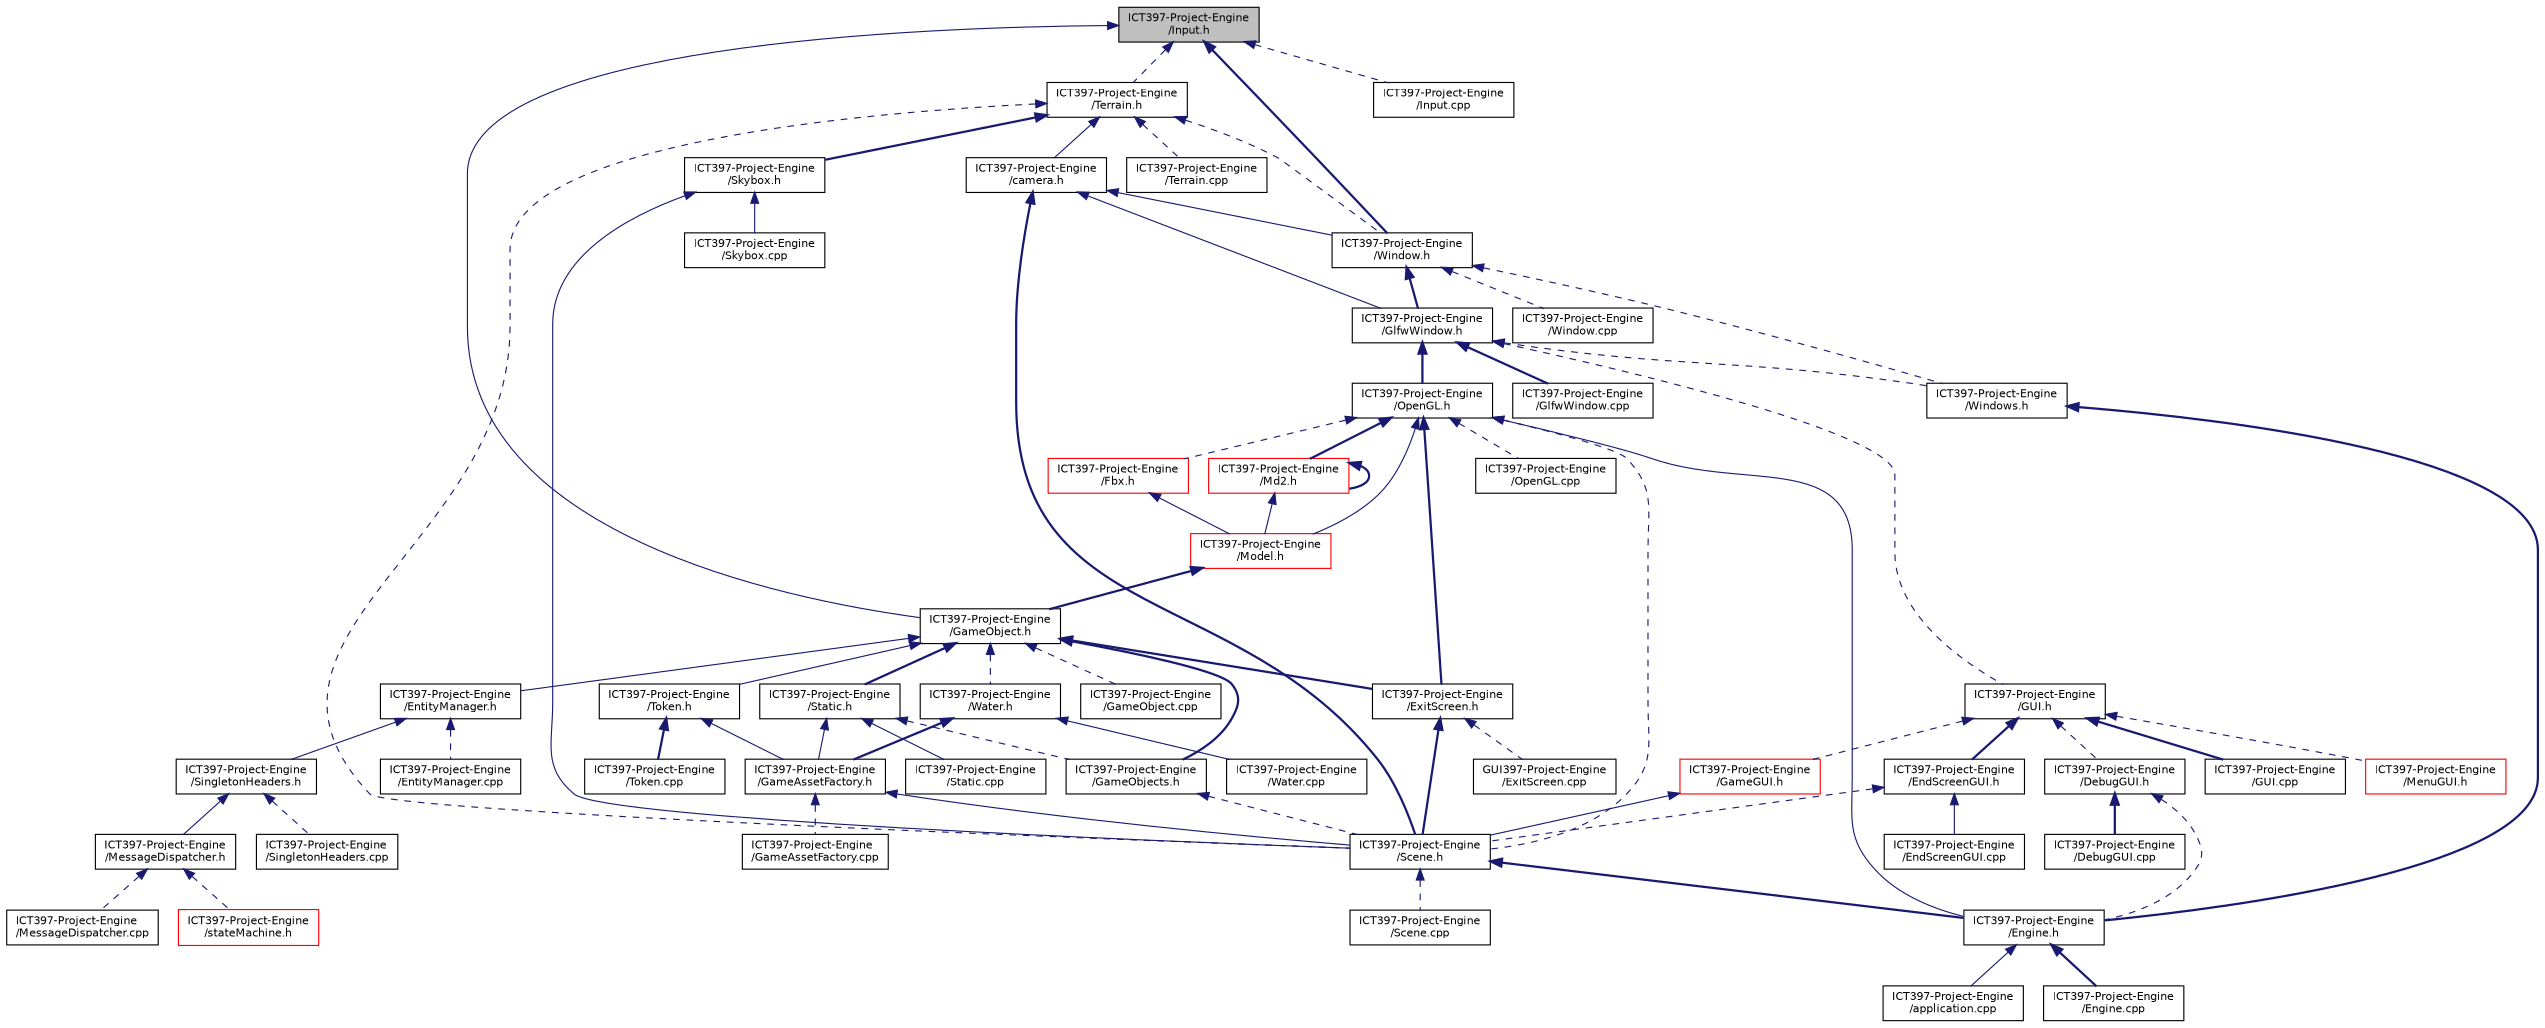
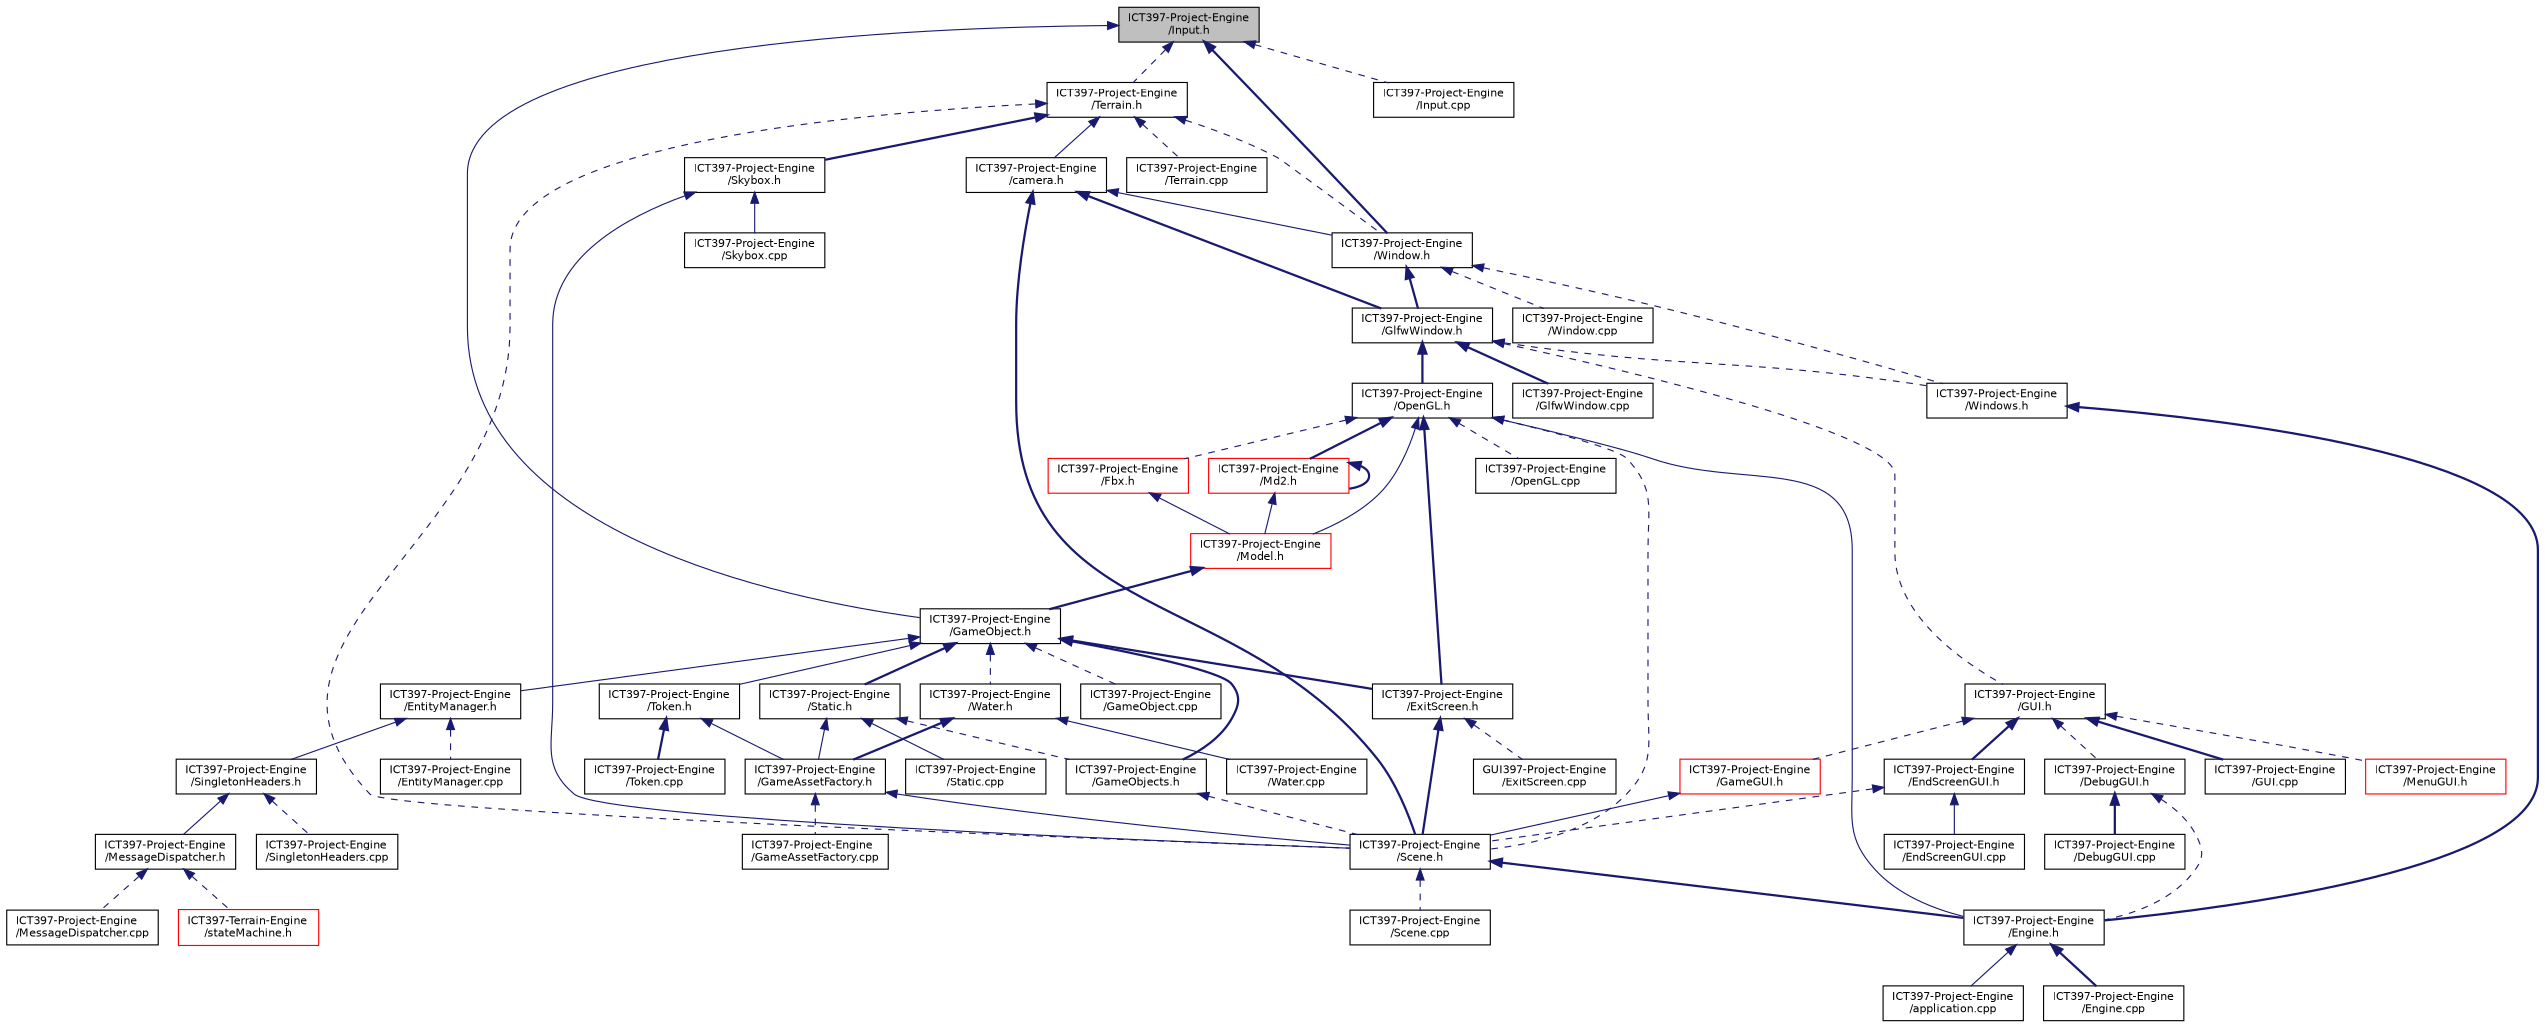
edge "ICT397-Project-Engine /GlfwWindow.h" -> "ICT397-Project-Engine /camera.h": style solid -> bold
node "ICT397-Project-Engine /stateMachine.h": label "ICT397-Project-Engine /stateMachine.h" -> "ICT397-Terrain-Engine /stateMachine.h"
